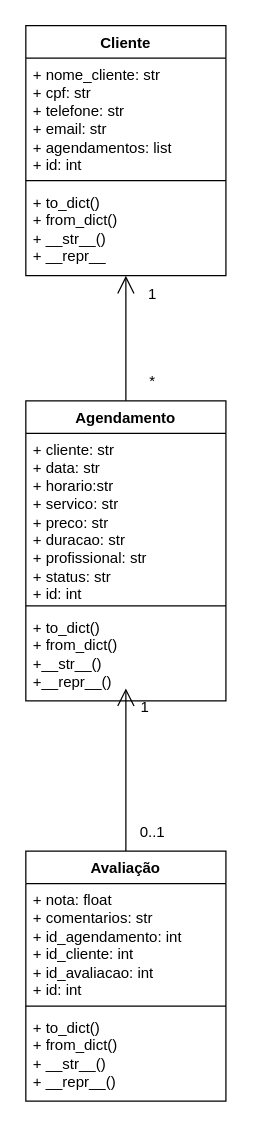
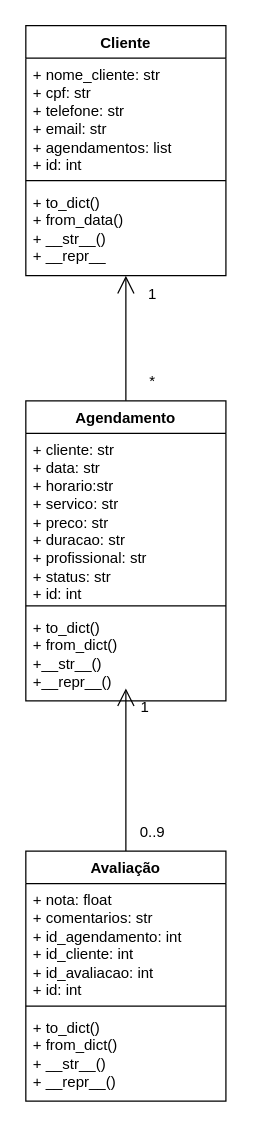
node "+ to_dict() + from_dict() + __str__() + __repr__": label "+ to_dict() + from_dict() + __str__() + __repr__" -> "+ to_dict() + from_data() + __str__() + __repr__"
node "0..1": label "0..1" -> "0..9"
